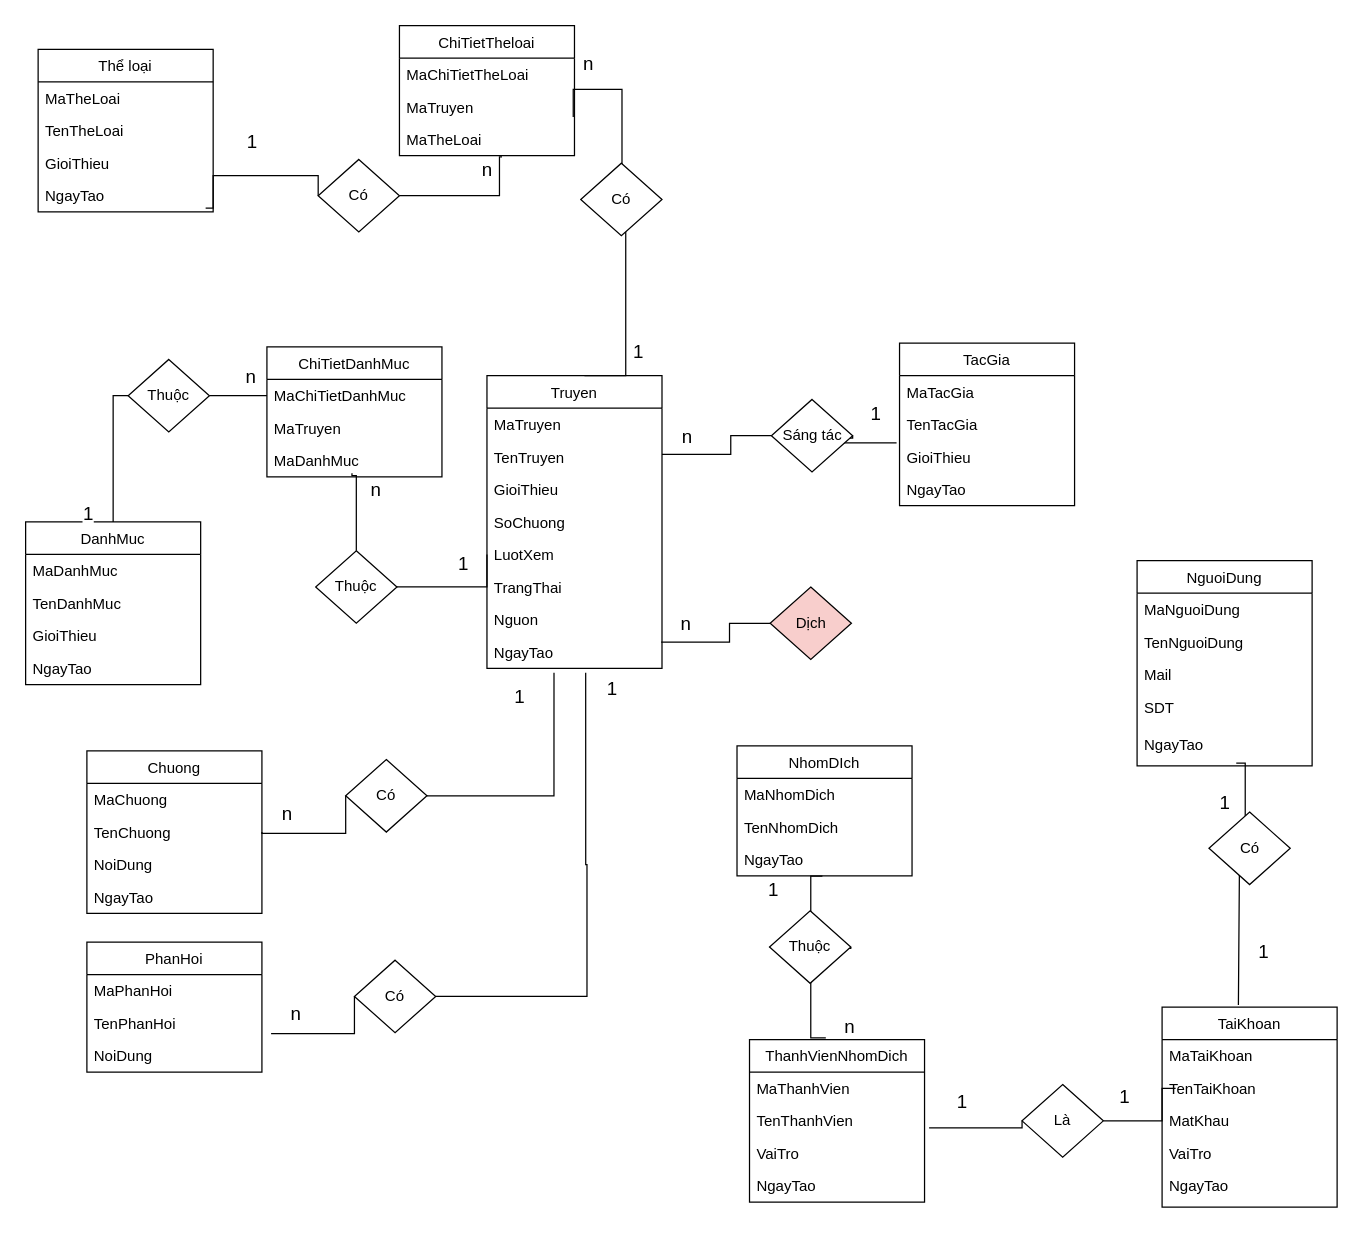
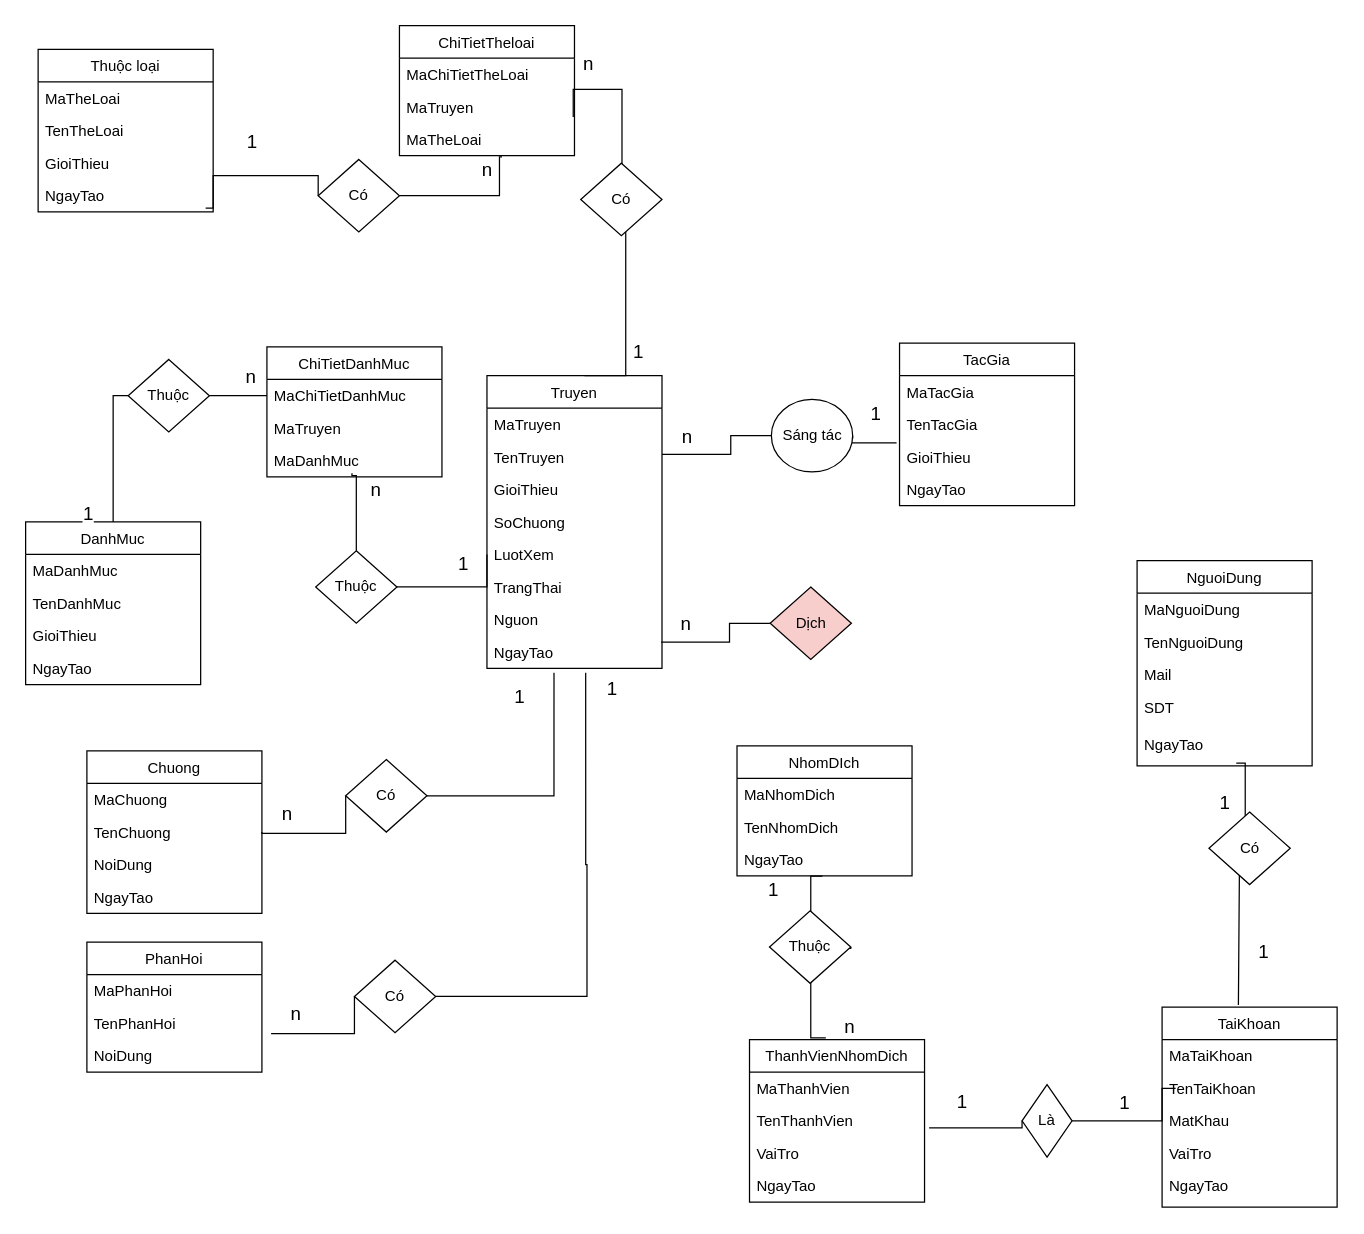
node "Thể loại": label "Thể loại" -> "Thuộc loại"
node "Sáng tác": shape diamond -> ellipse
node "Là": size 81x73 -> 50x73
